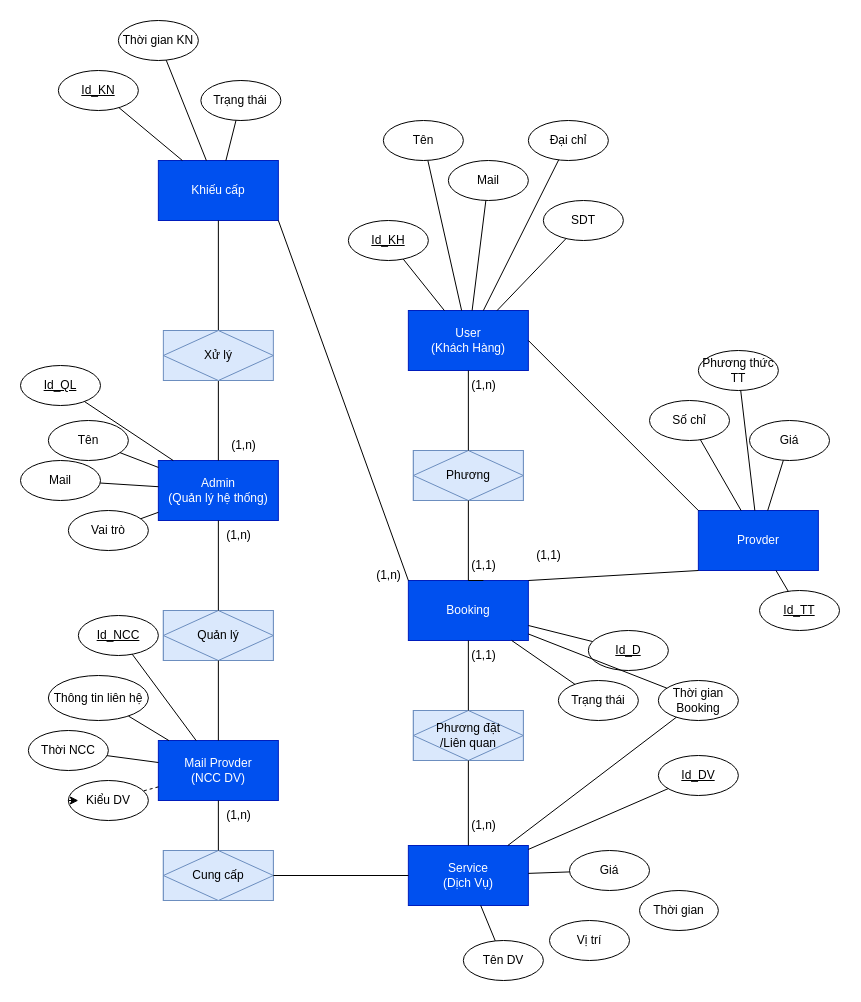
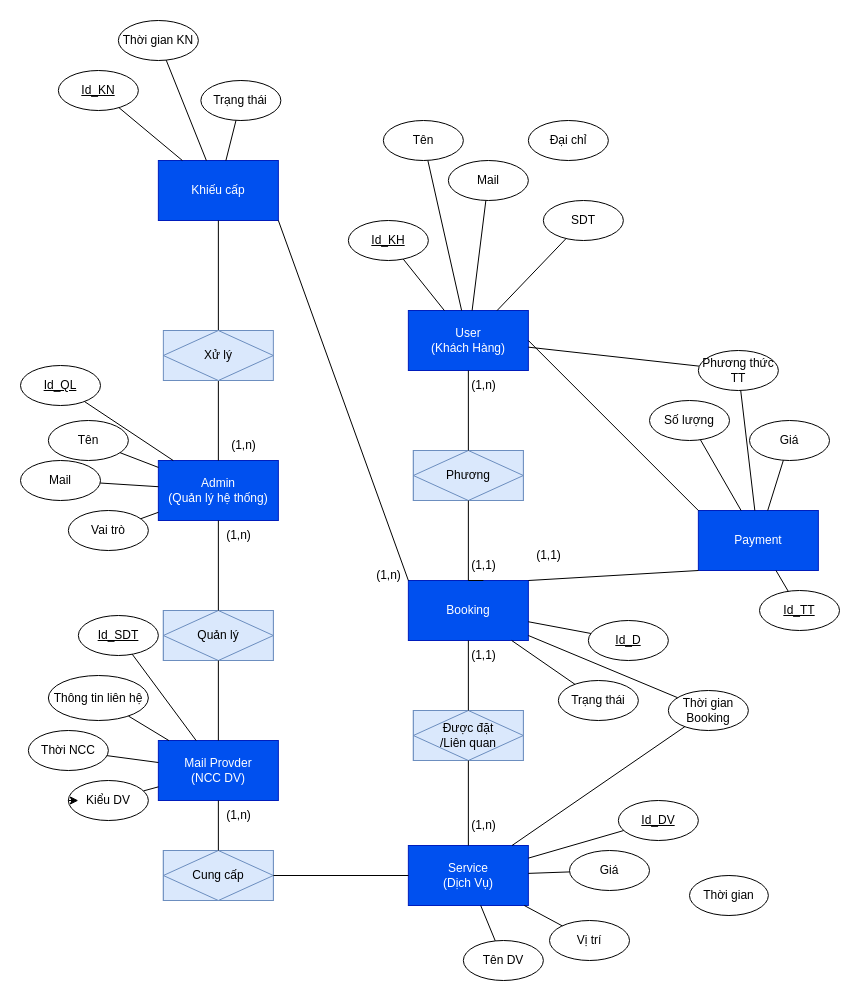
edge "Đại chỉ" -- "User (Khách Hàng)": now "Phương thức TT" -- "User (Khách Hàng)"
node "Số chỉ": label "Số chỉ" -> "Số lượng"
node "Provder": label "Provder" -> "Payment"
node "Id_NCC": label "Id_NCC" -> "Id_SDT"
node "Id_D": moved (628, 651) -> (628, 641)
node "Thời gian Booking": moved (698, 701) -> (708, 711)
node "Phương đặt /Liên quan": label "Phương đặt /Liên quan" -> "Được đặt /Liên quan"
node "Id_DV": moved (698, 776) -> (658, 821)
edge "Mail Provder (NCC DV)" -- "Kiểu DV": style dashed -> solid
node "Thời gian": moved (679, 911) -> (729, 896)
edge "Service (Dịch Vụ)" -- "Vị trí": added
